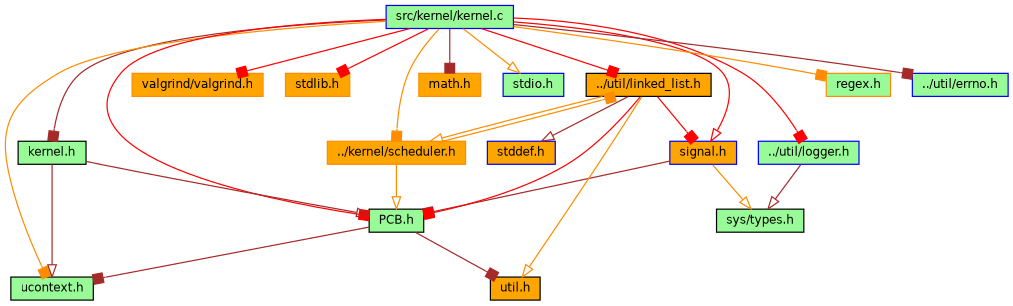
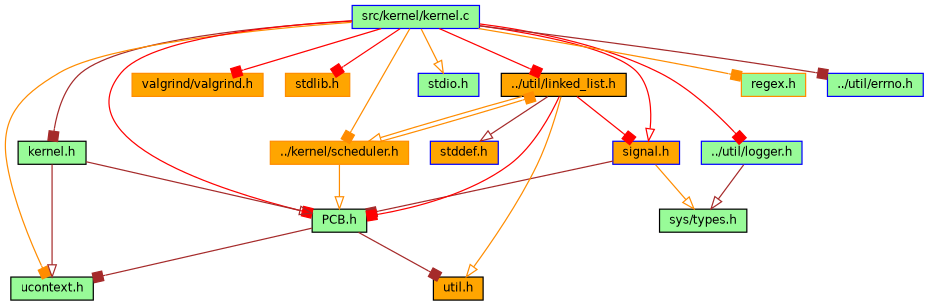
node "math.h": removed
